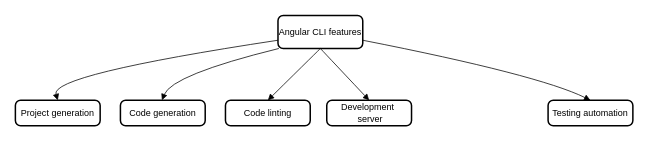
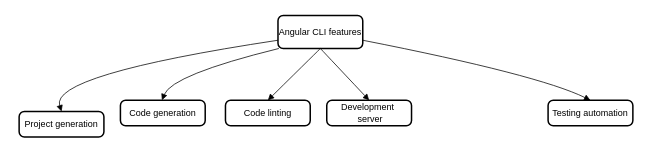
node "Project generation": moved (58, 113) -> (62, 124)
